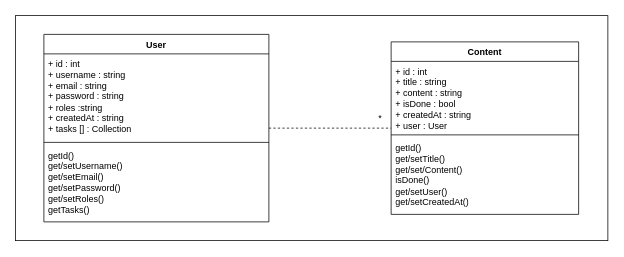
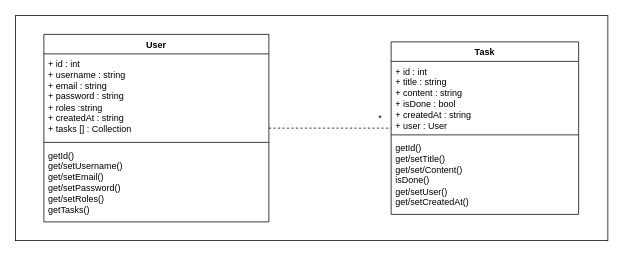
node "Content": label "Content" -> "Task"
